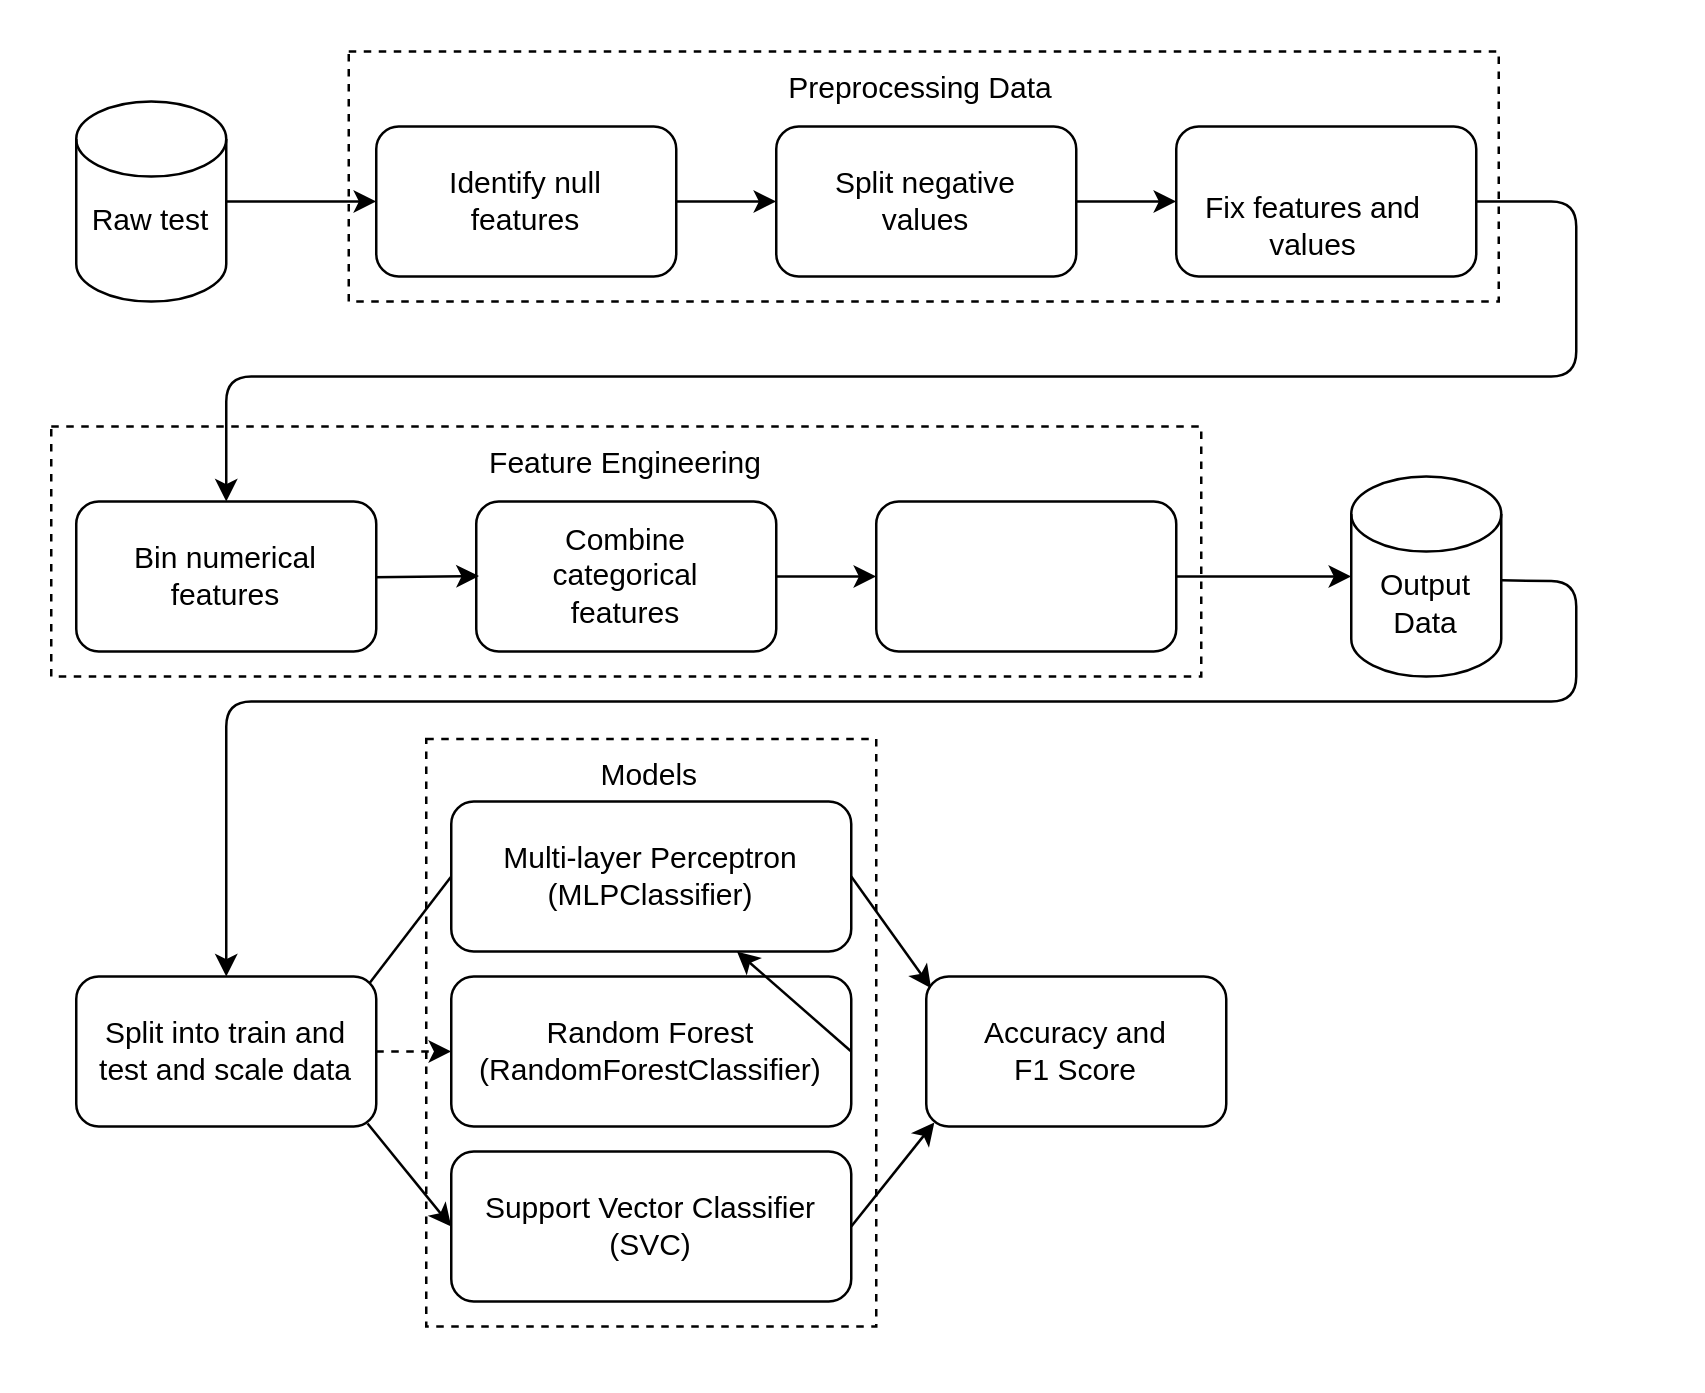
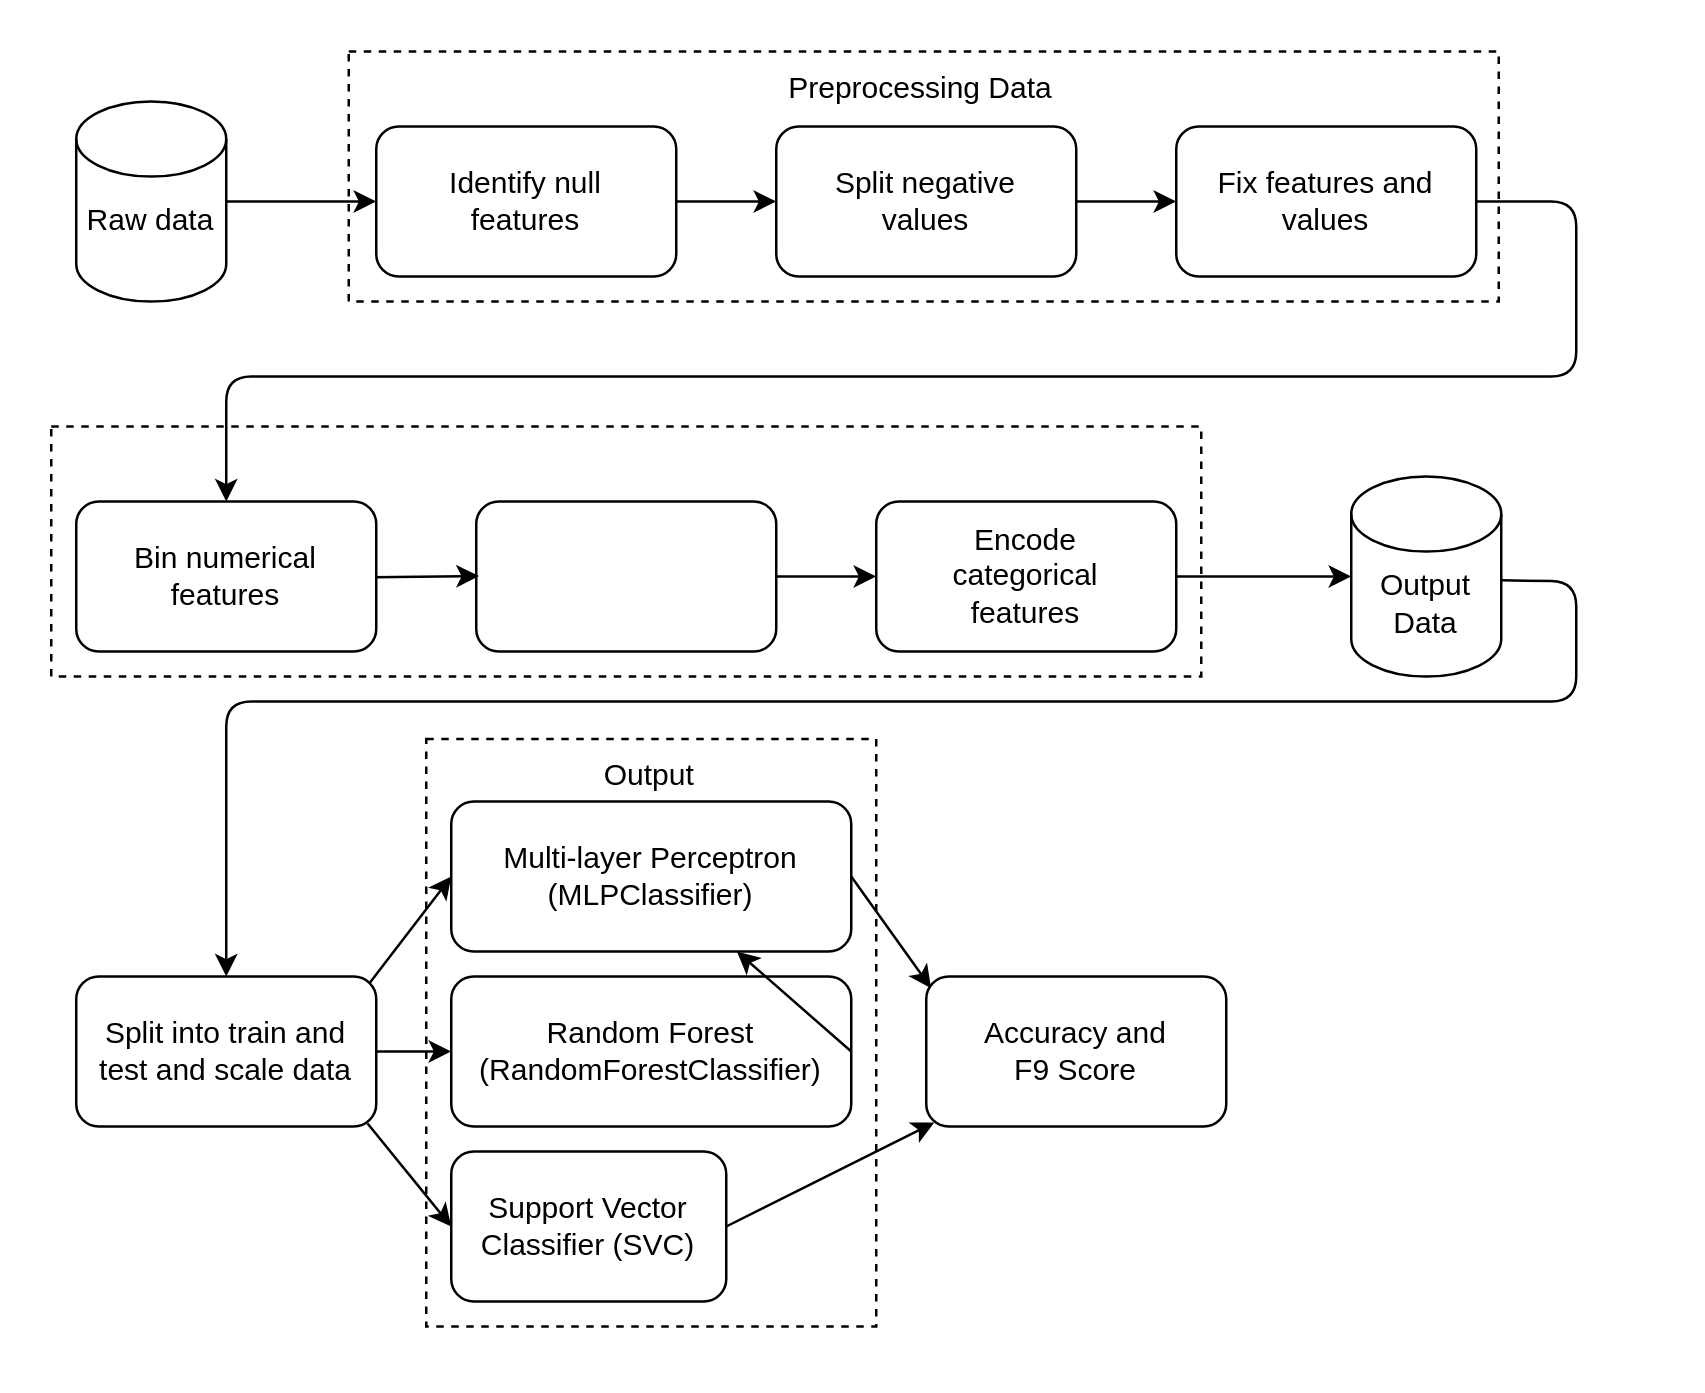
node "Raw test": label "Raw test" -> "Raw data"
node "Fix features and values": moved (1314, 226) -> (1326, 201)
node "Feature Engineering": removed
node "Combine categorical features": removed
node "Encode categorical features": added
node "Models": label "Models" -> "Output"
edge "Multi-layer Perceptron (MLPClassifier)" -- "Split into train and test and scale data": arrowhead none -> classic
edge "Split into train and test and scale data" -> "Random Forest (RandomForestClassifier)": style dashed -> solid
node "Accuracy and F1 Score": label "Accuracy and F1 Score" -> "Accuracy and F9 Score"
node "Support Vector Classifier (SVC)": size 400x150 -> 275x150
